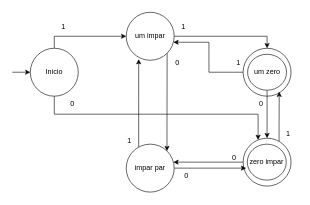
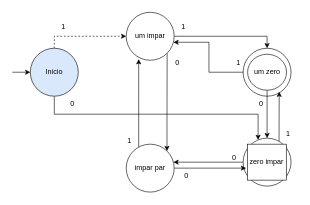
edge "Inicio" -> "um impar": style solid -> dashed
node "Inicio": fillcolor #ffffff -> #dae8fc
node "zero impar": shape ellipse -> rectangle
